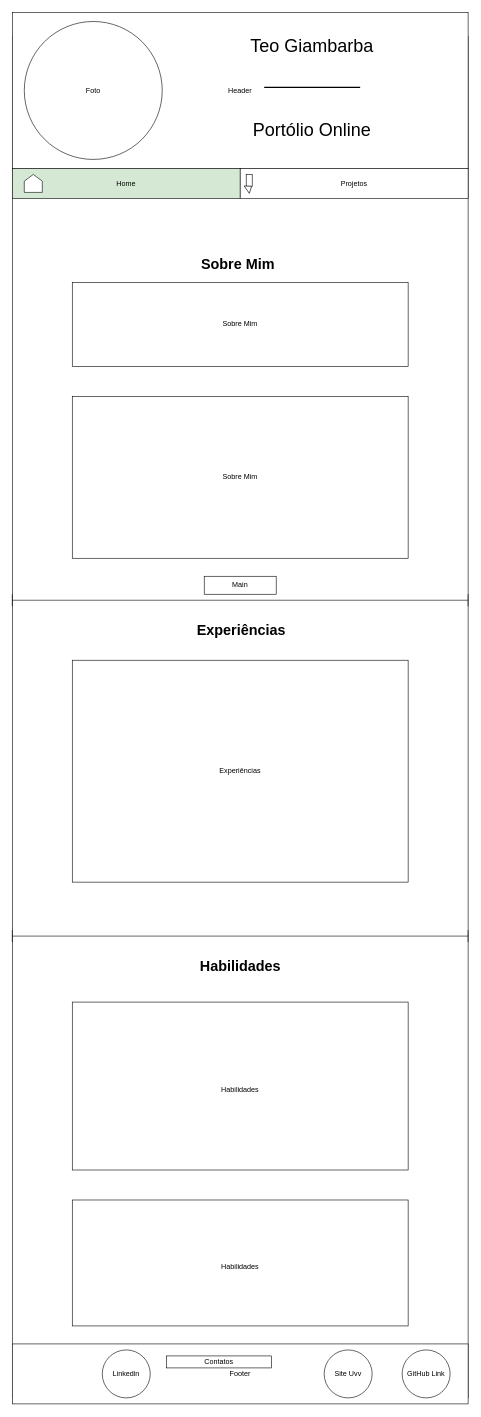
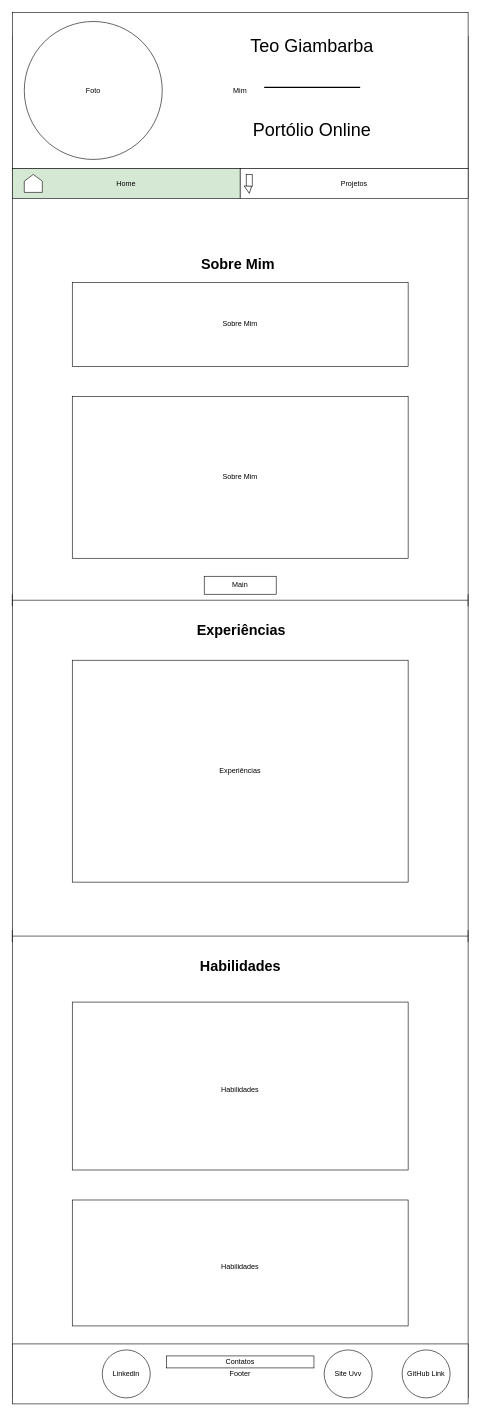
node "Header": label "Header" -> "Mim"
node "Contatos": size 105x12 -> 148x12
